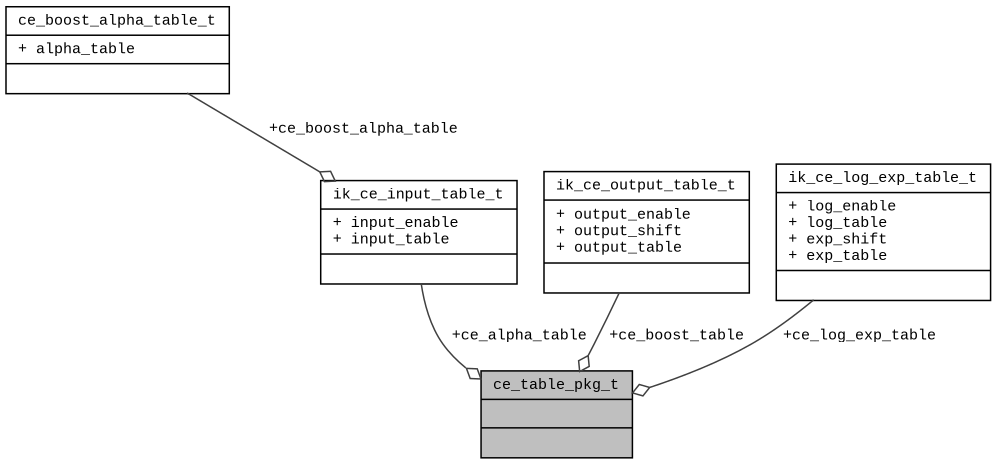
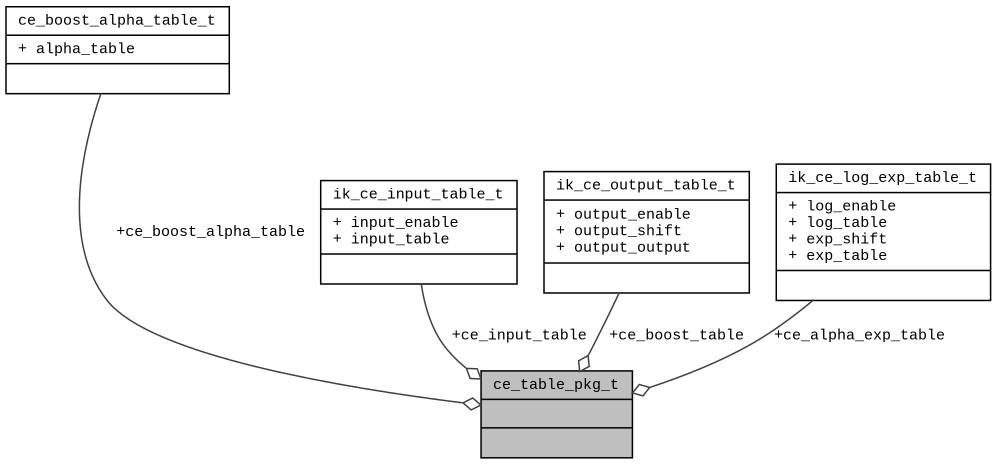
edge "ce_boost_alpha_table_t" -> "ik_ce_input_table_t": now "ce_boost_alpha_table_t" -> "ce_table_pkg_t"
node "ik_ce_output_table_t": text "+ output_table" -> "+ output_output"
edge "ik_ce_input_table_t" -> "ce_table_pkg_t": label " +ce_alpha_table" -> " +ce_input_table"
edge "ik_ce_log_exp_table_t" -> "ce_table_pkg_t": label " +ce_log_exp_table" -> " +ce_alpha_exp_table"
